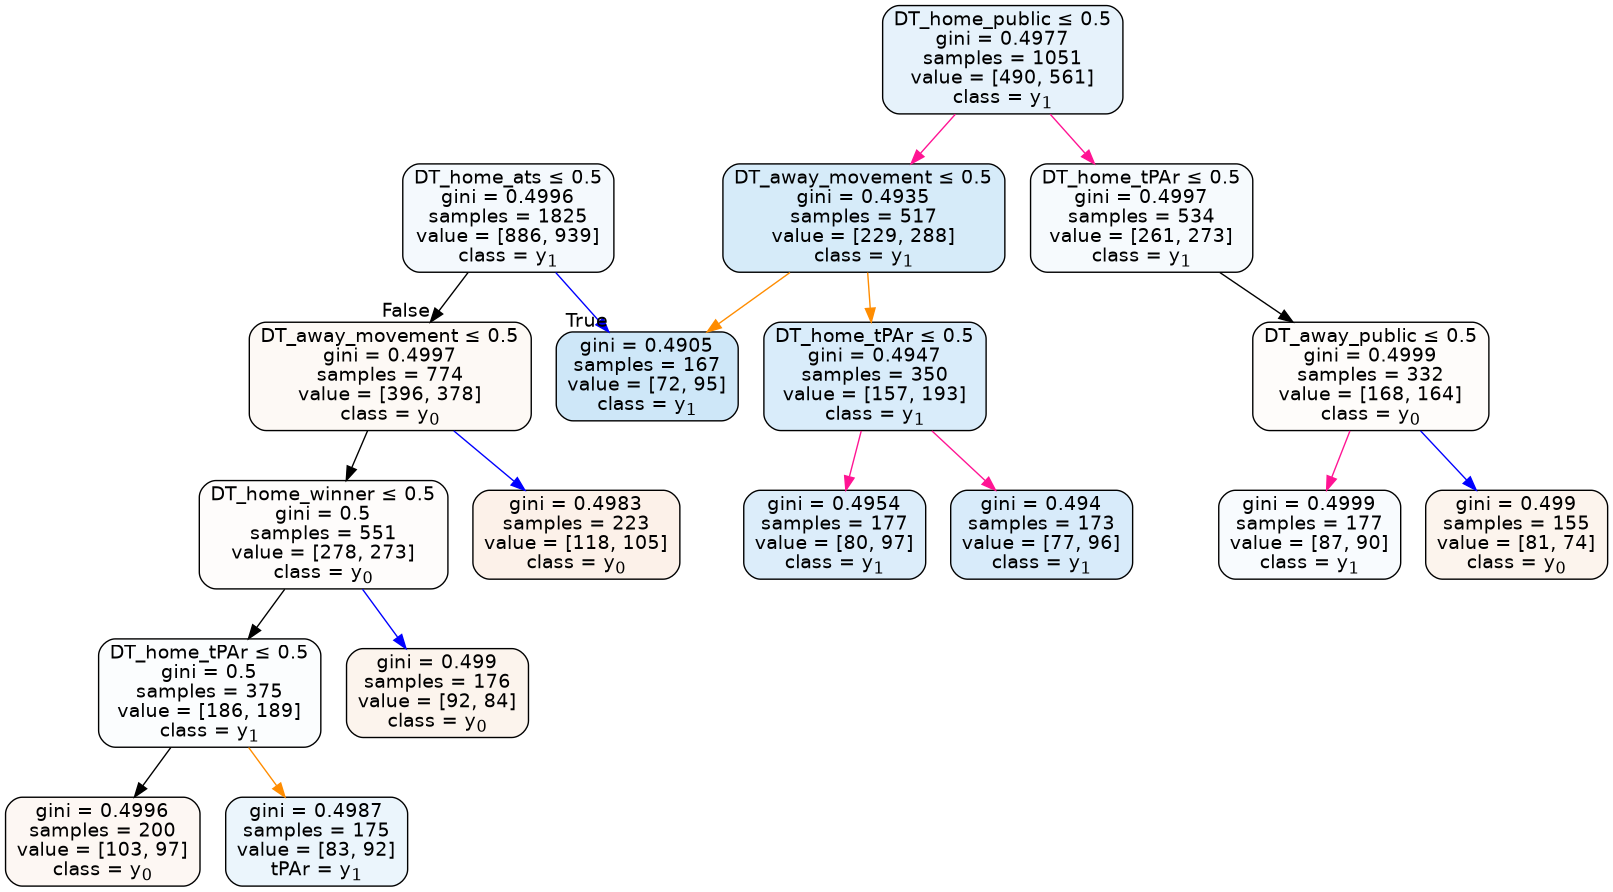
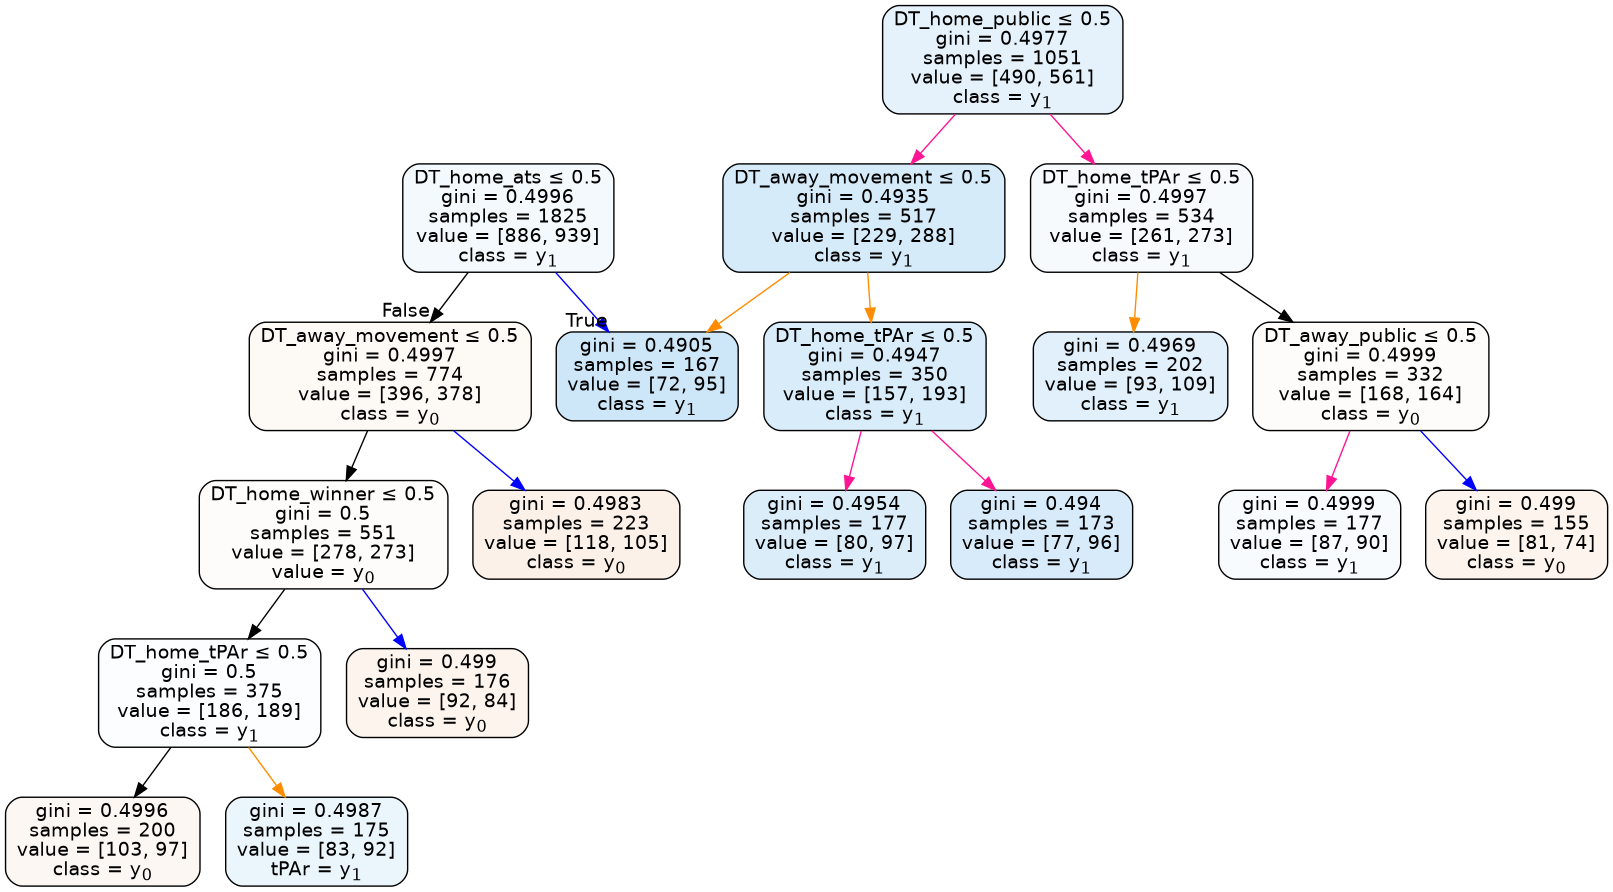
node "gini = 0.4969": added
node "DT_home_winner ≤ 0.5": text "class = y" -> "value = y"
